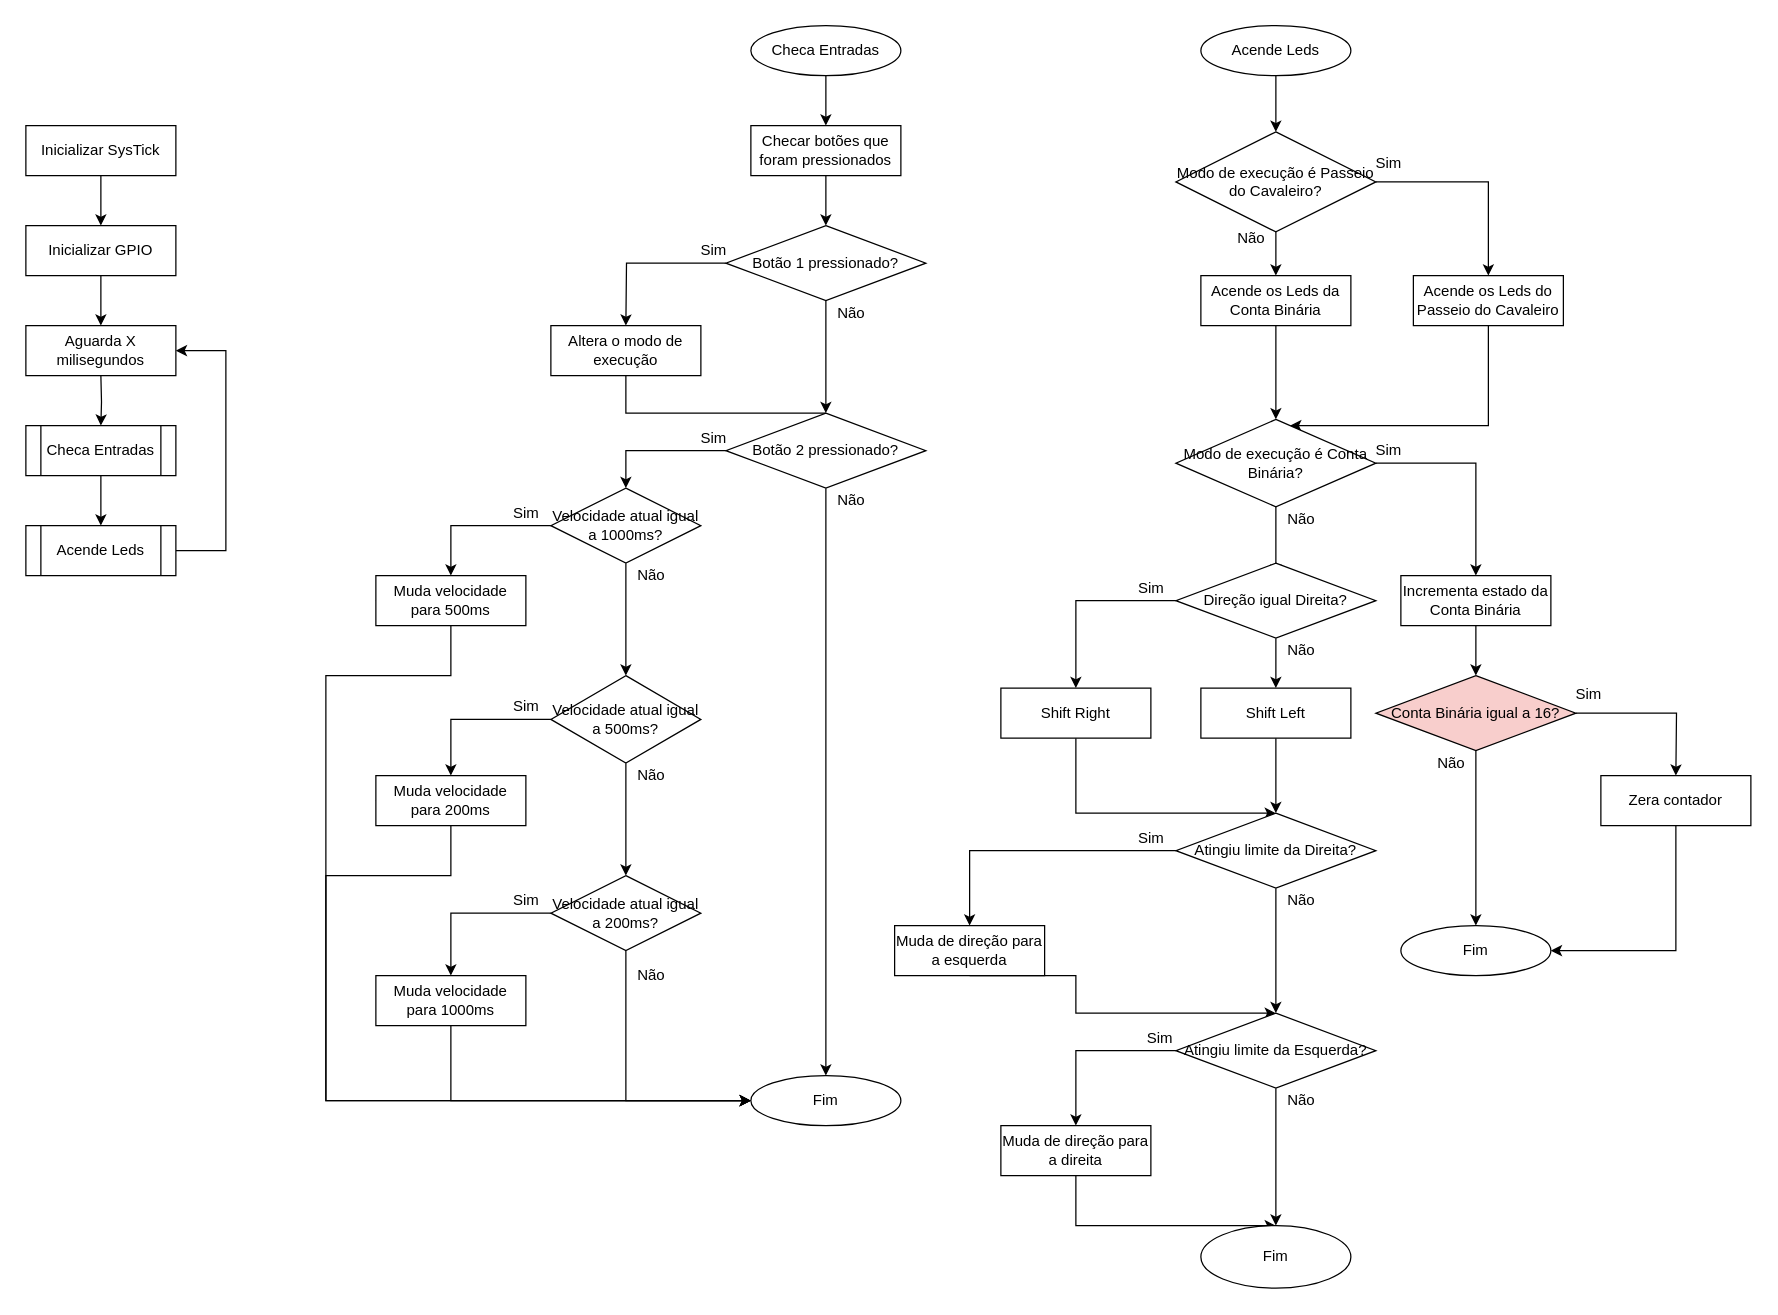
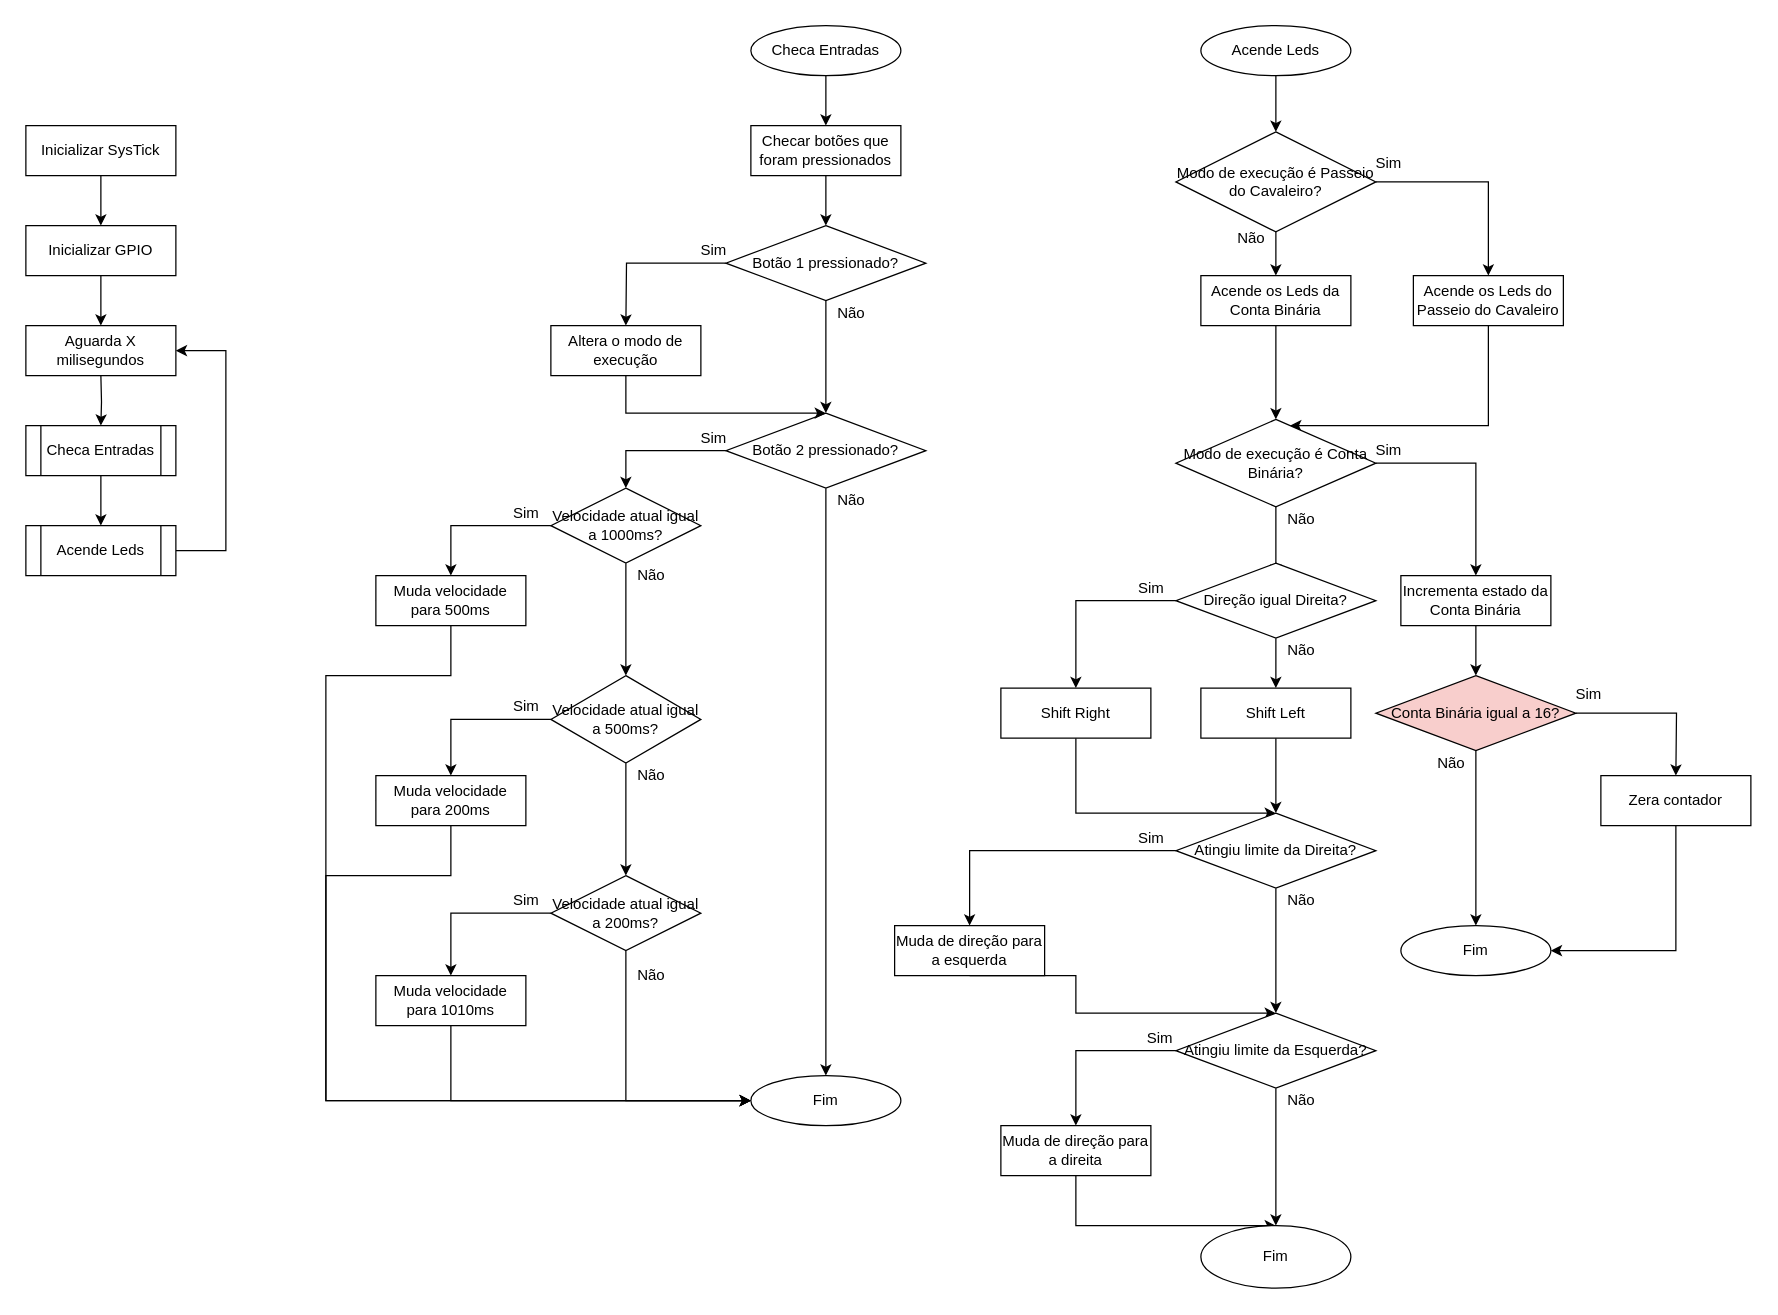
edge "Altera o modo de execução" -- "Botão 2 pressionado?": arrowhead none -> classic
node "Muda velocidade para 1000ms": label "Muda velocidade para 1000ms" -> "Muda velocidade para 1010ms"
